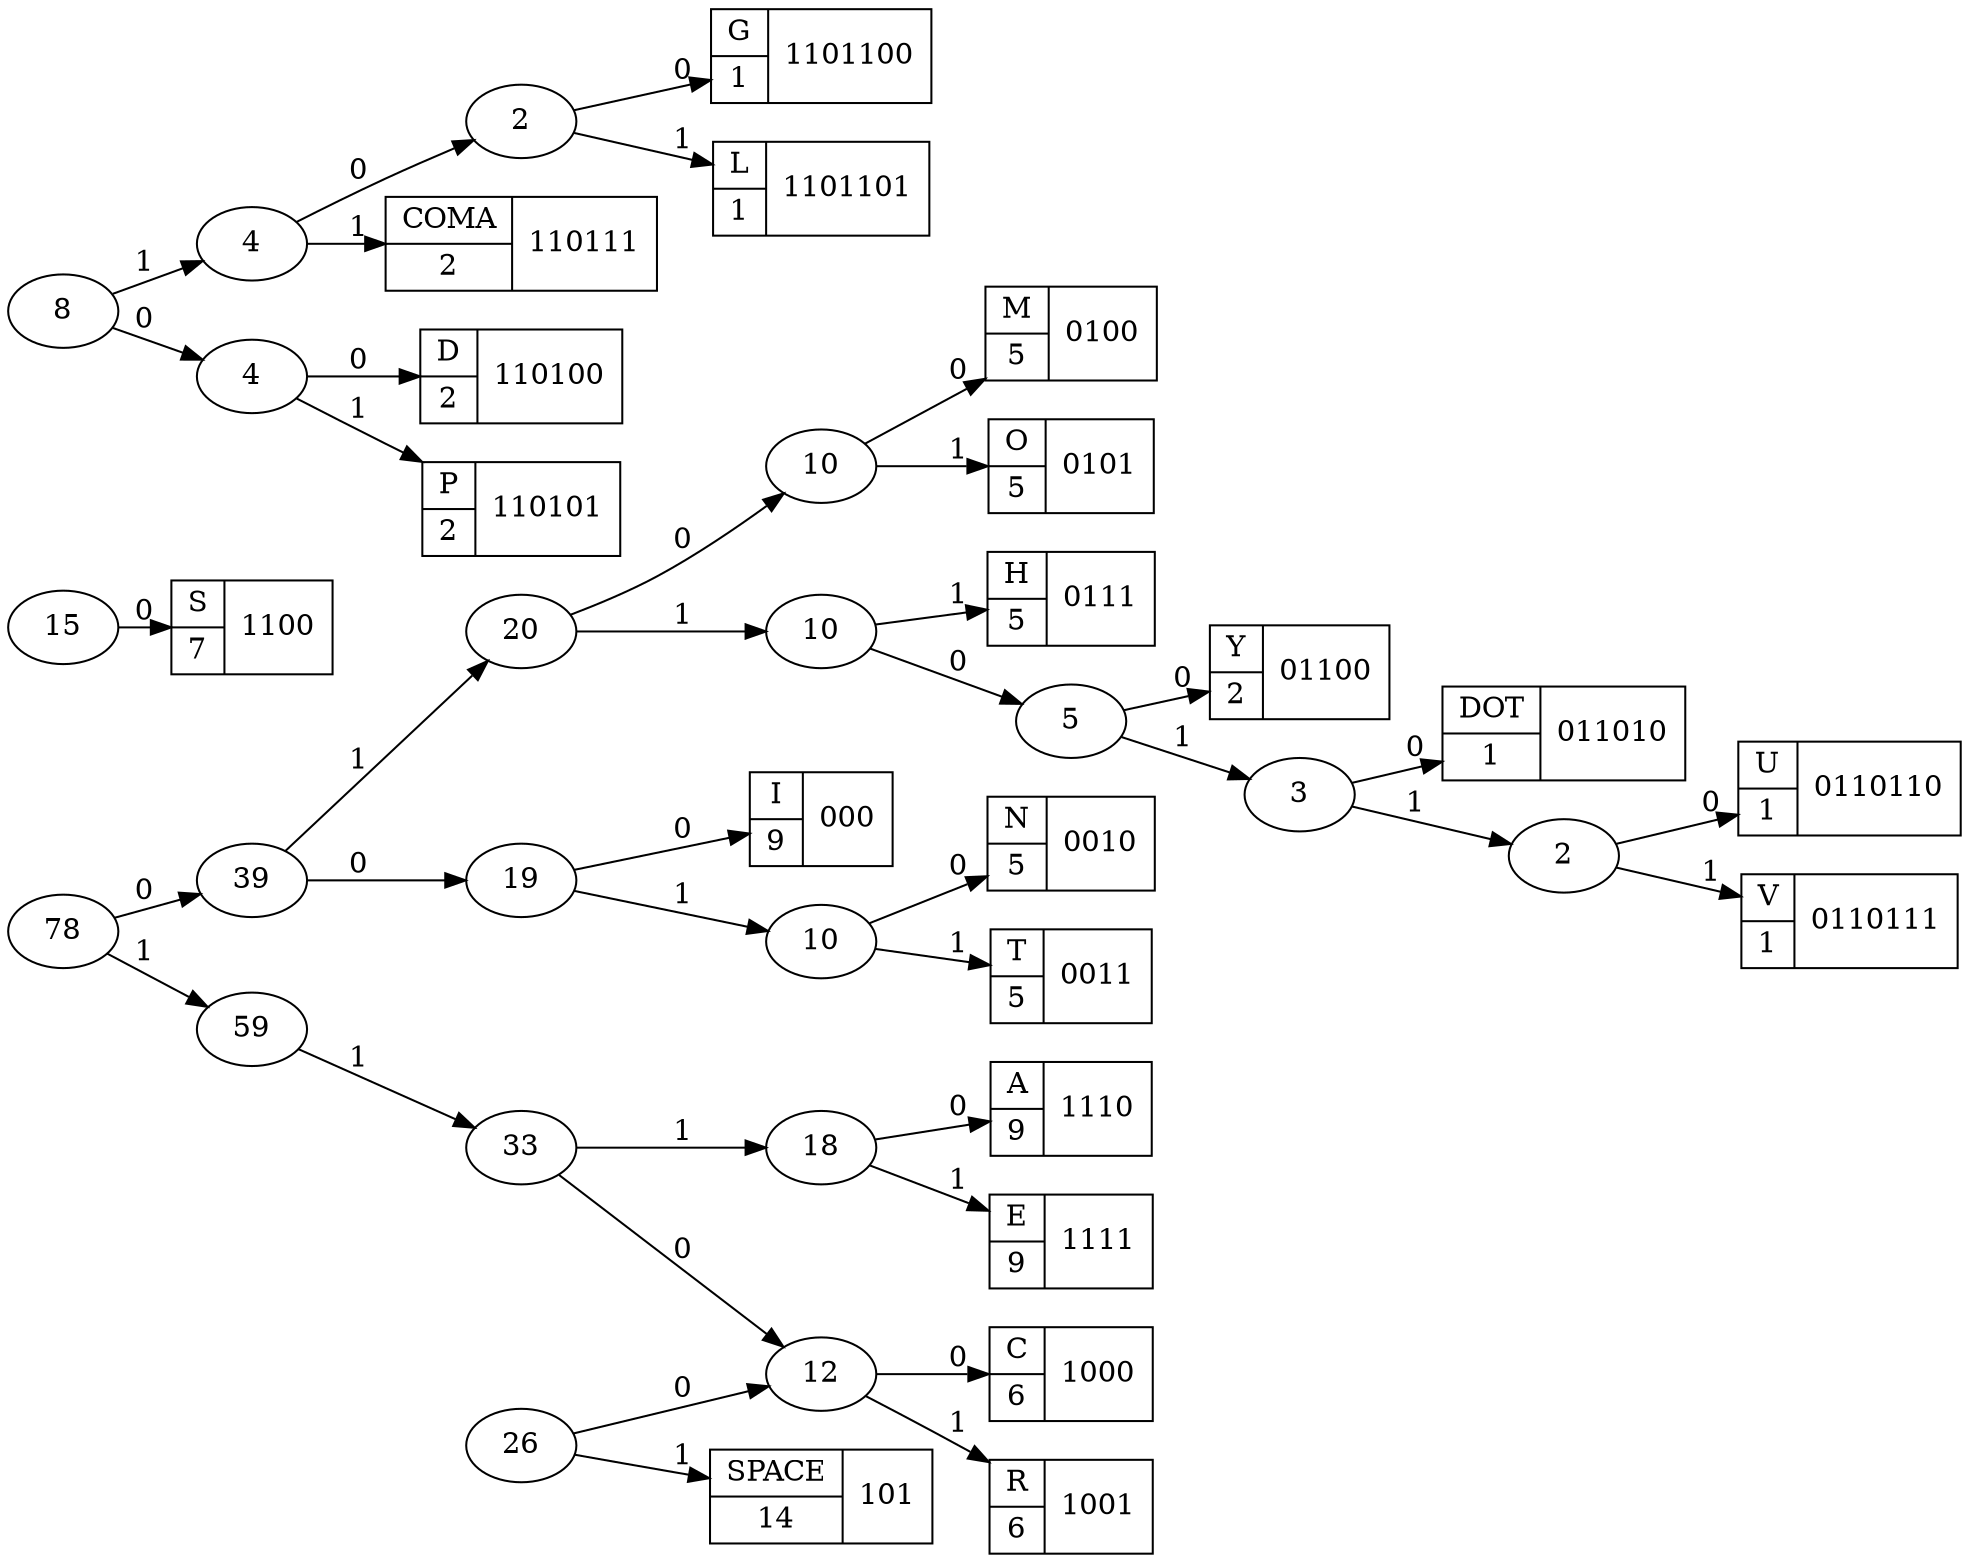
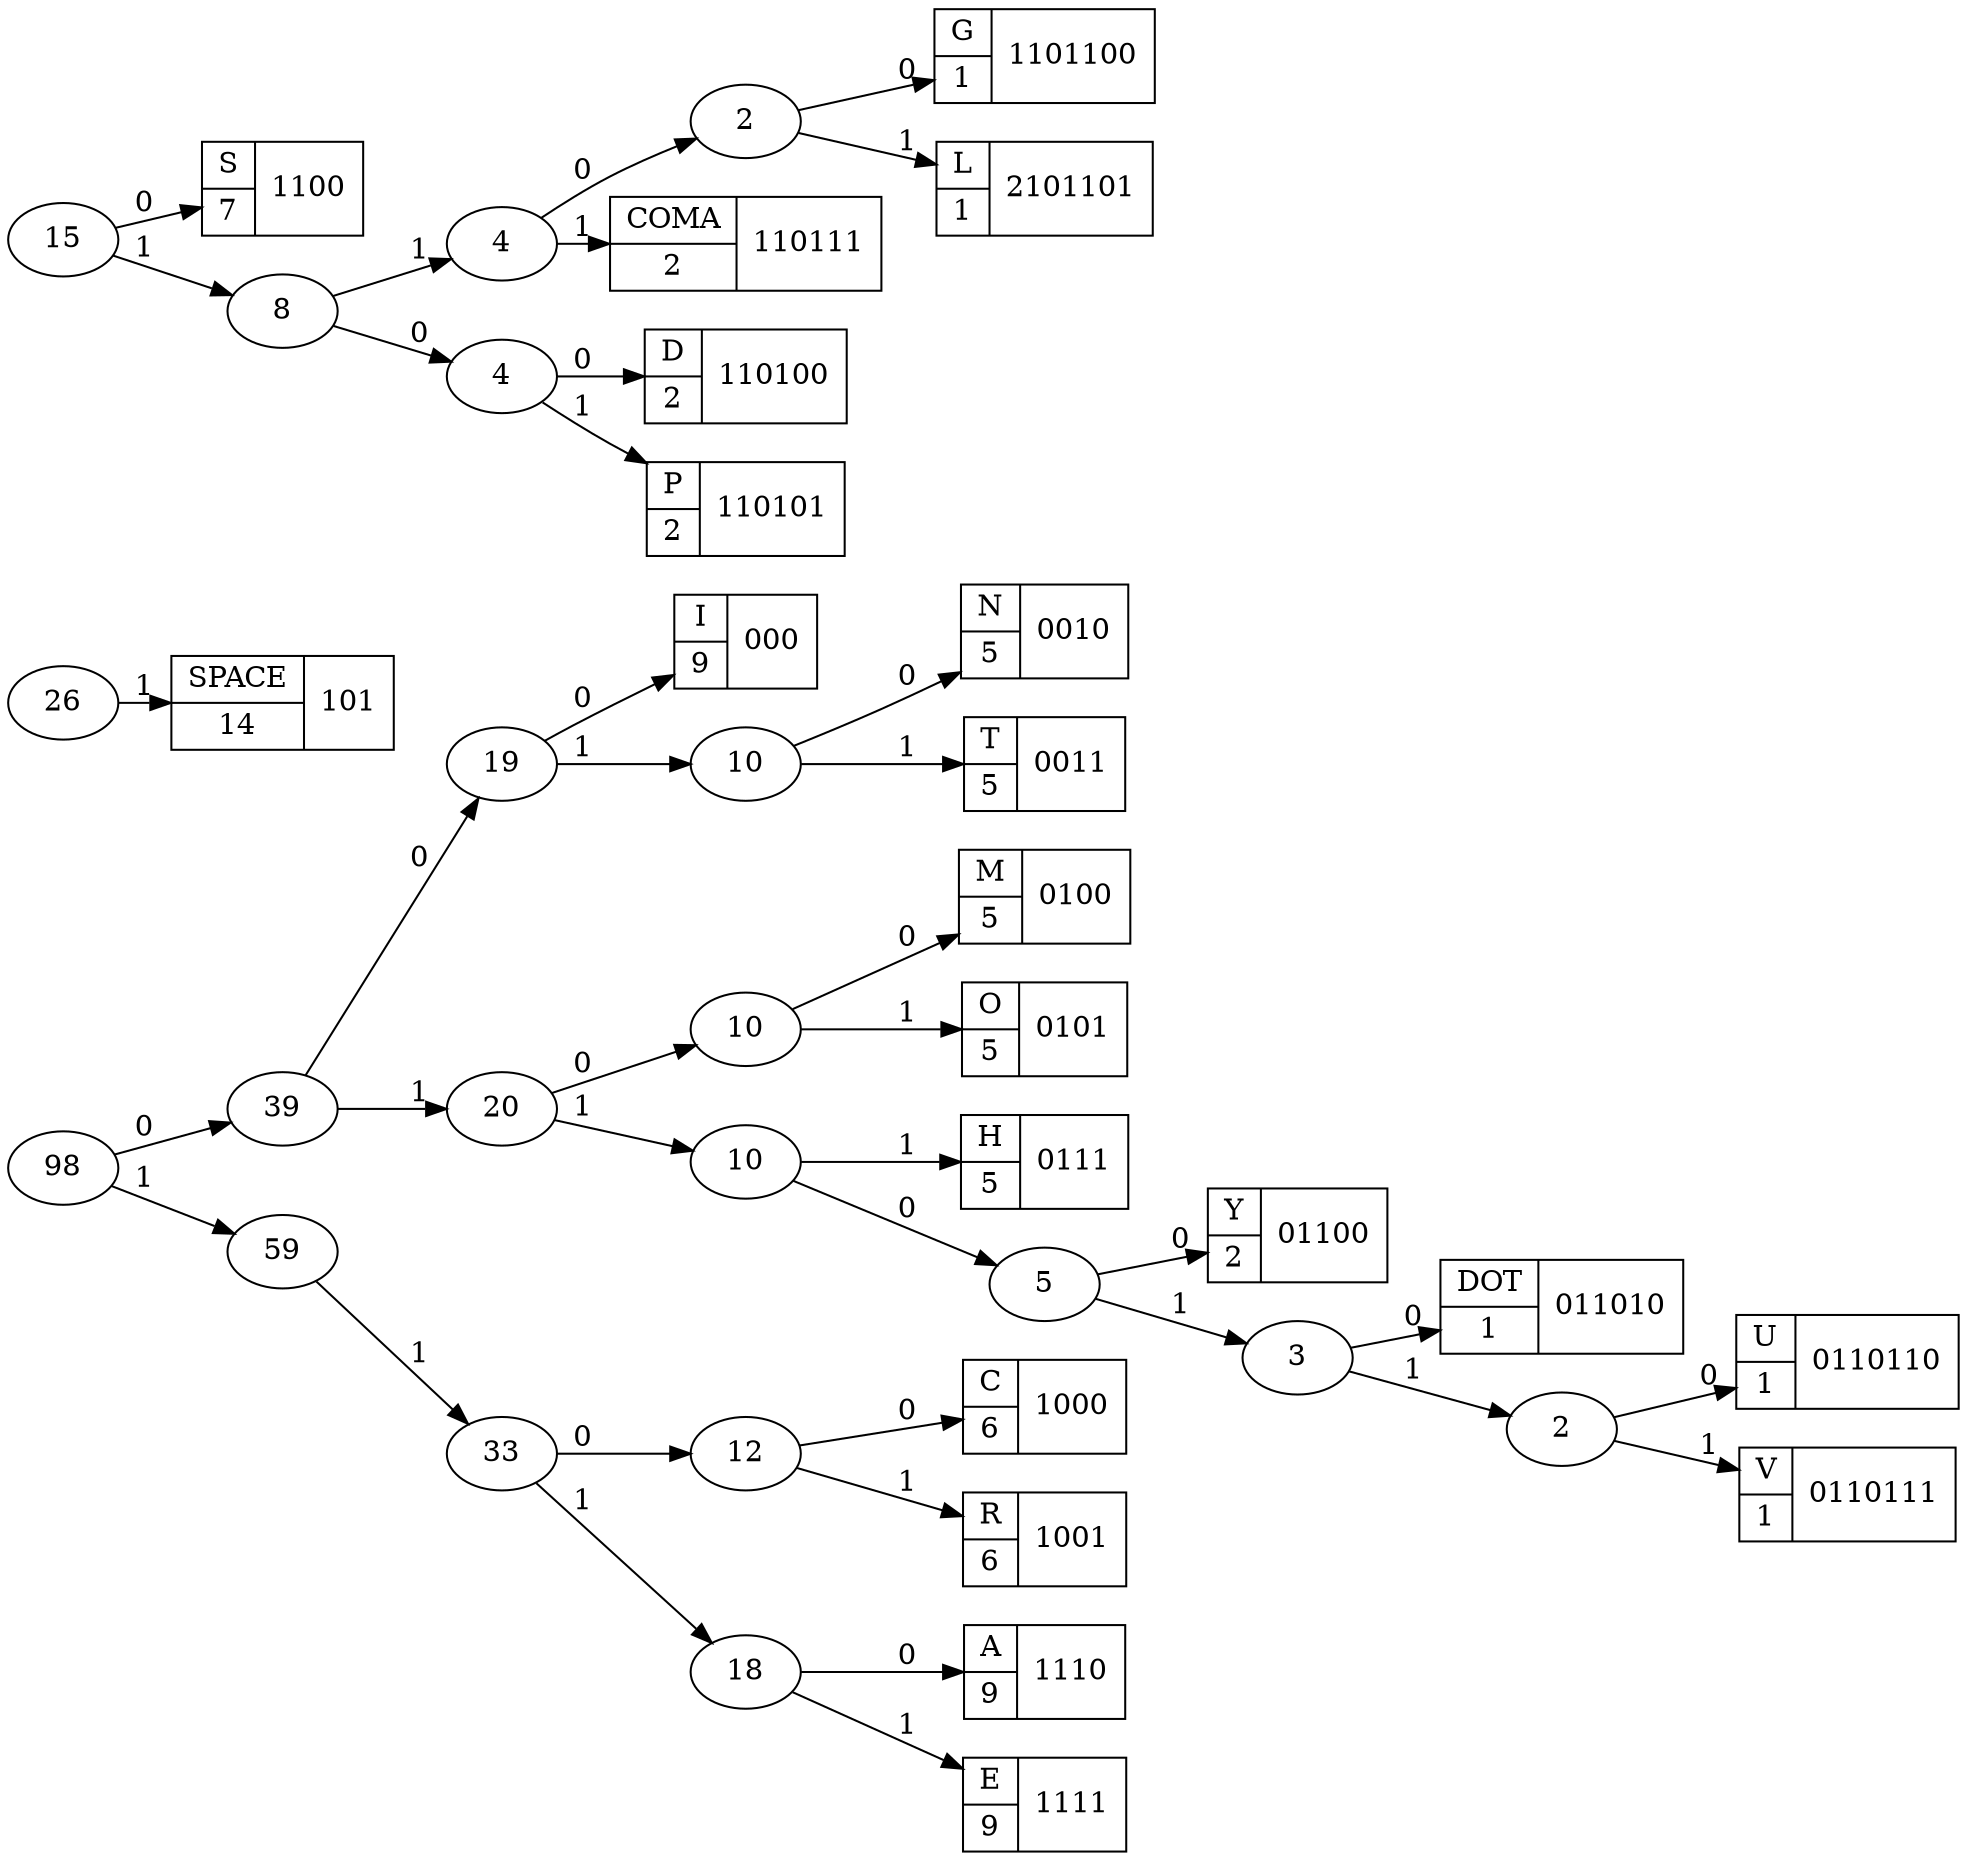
node "L": text "1101101" -> "2101101"
edge "15" -> "8": added, label "1"
node "78": label "78" -> "98"
edge "26" -> "12": removed, label "0"
